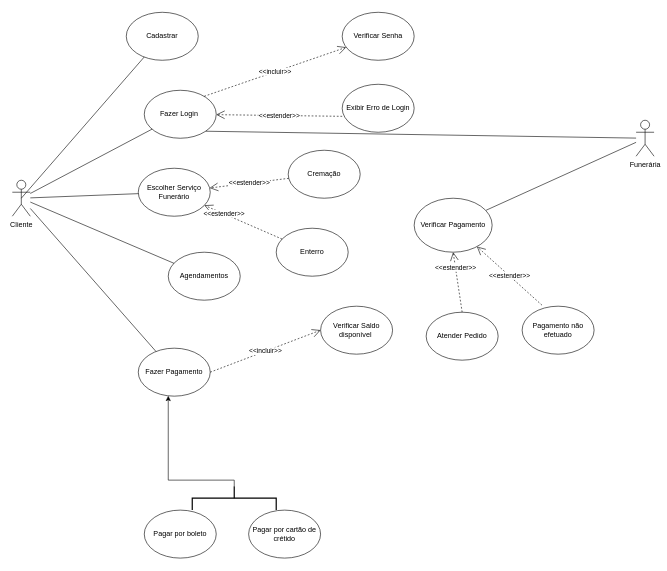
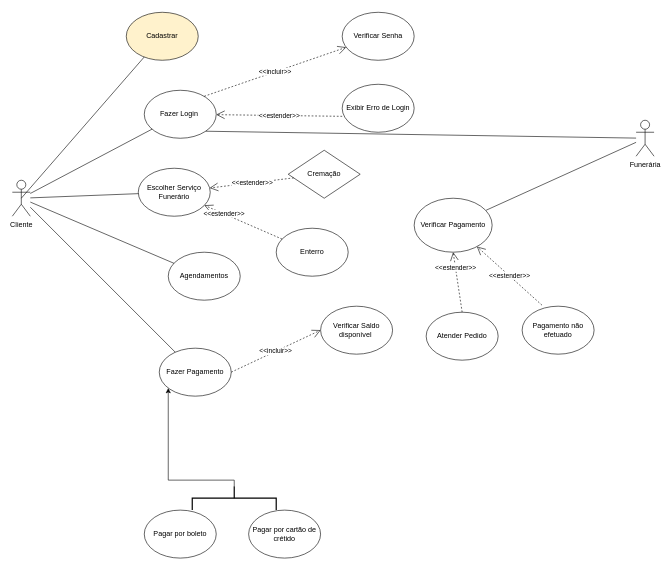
node "Cadastrar": fillcolor #ffffff -> #fff2cc
node "Cremação": shape ellipse -> diamond
node "Fazer Pagamento": moved (174, 372) -> (195, 372)
